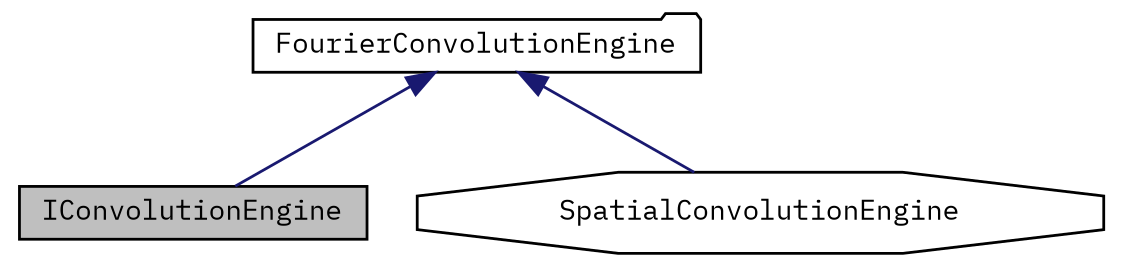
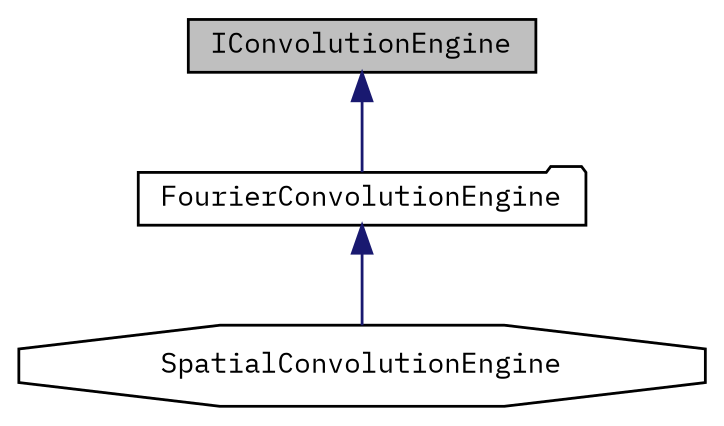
edge "IConvolutionEngine" -> "FourierConvolutionEngine": reversed
